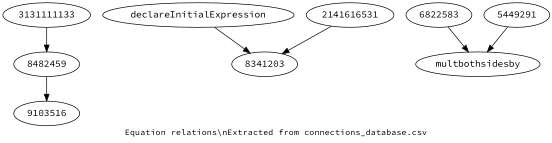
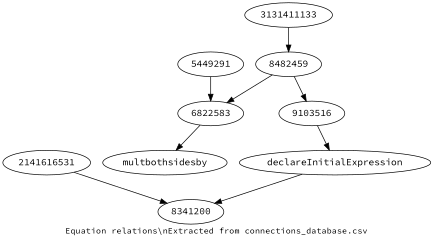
node "3131111133": label "3131111133" -> "3131411133"
edge "5449291" -> "multbothsidesby": now "5449291" -> "6822583"
node "8341203": label "8341203" -> "8341200"
edge "8482459" -> "6822583": added
edge "9103516" -> "declareInitialExpression": added
